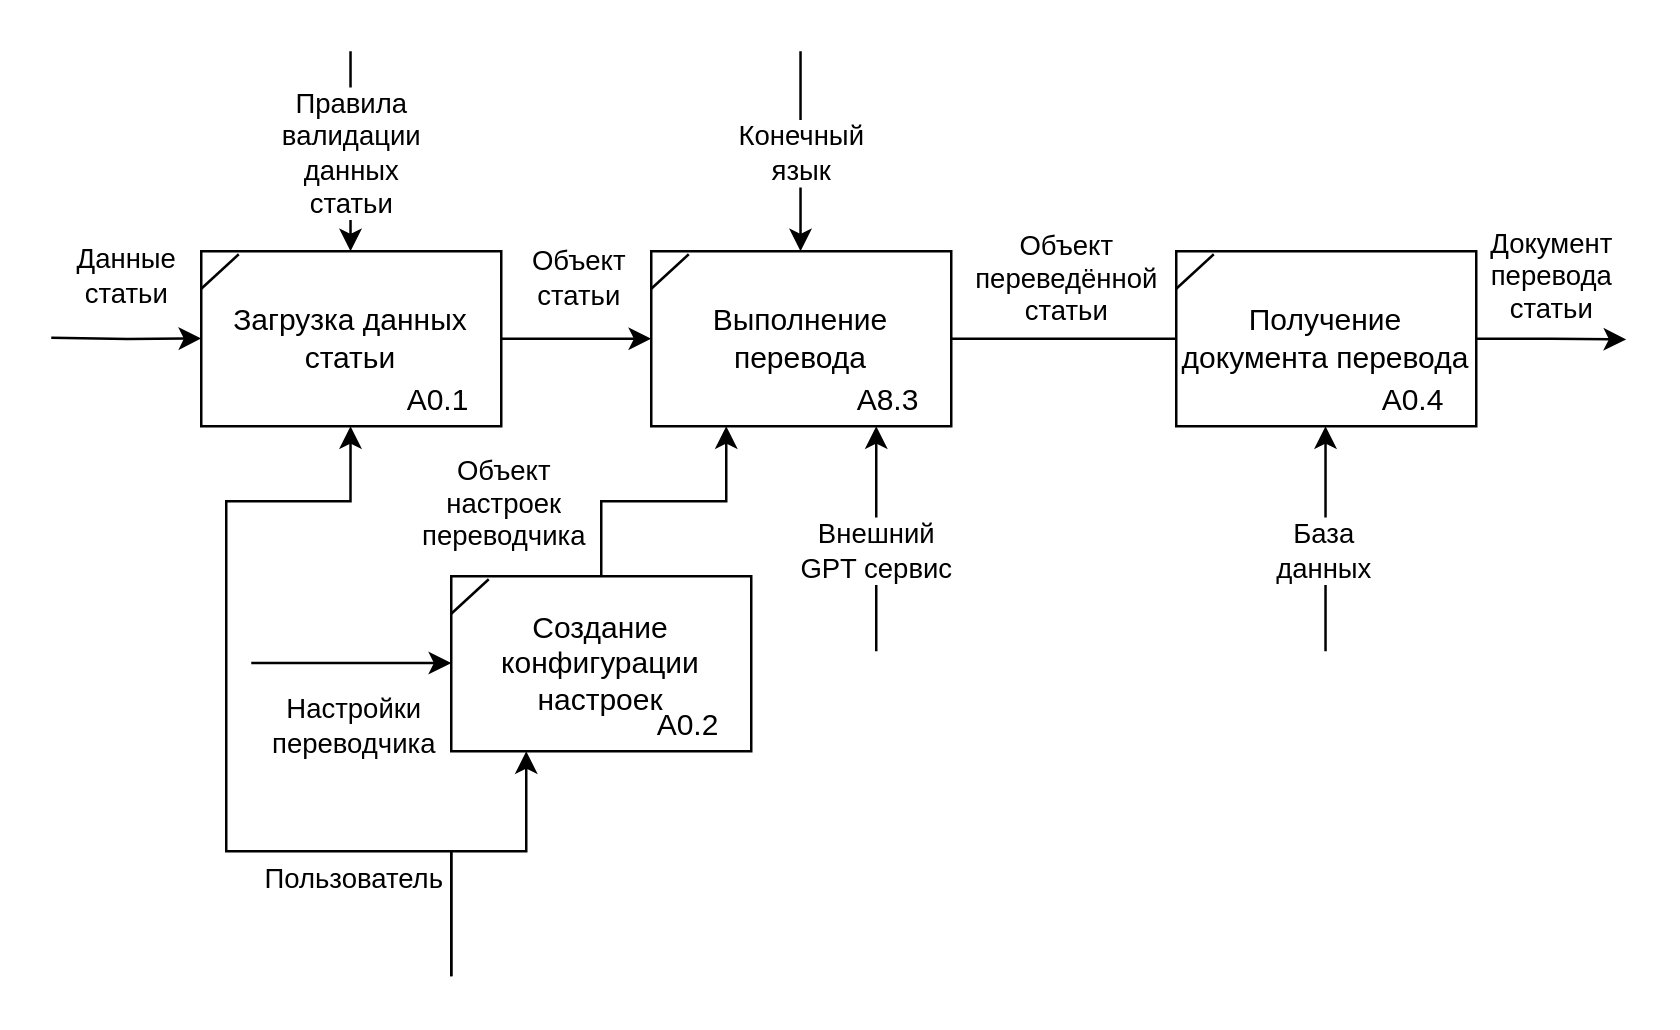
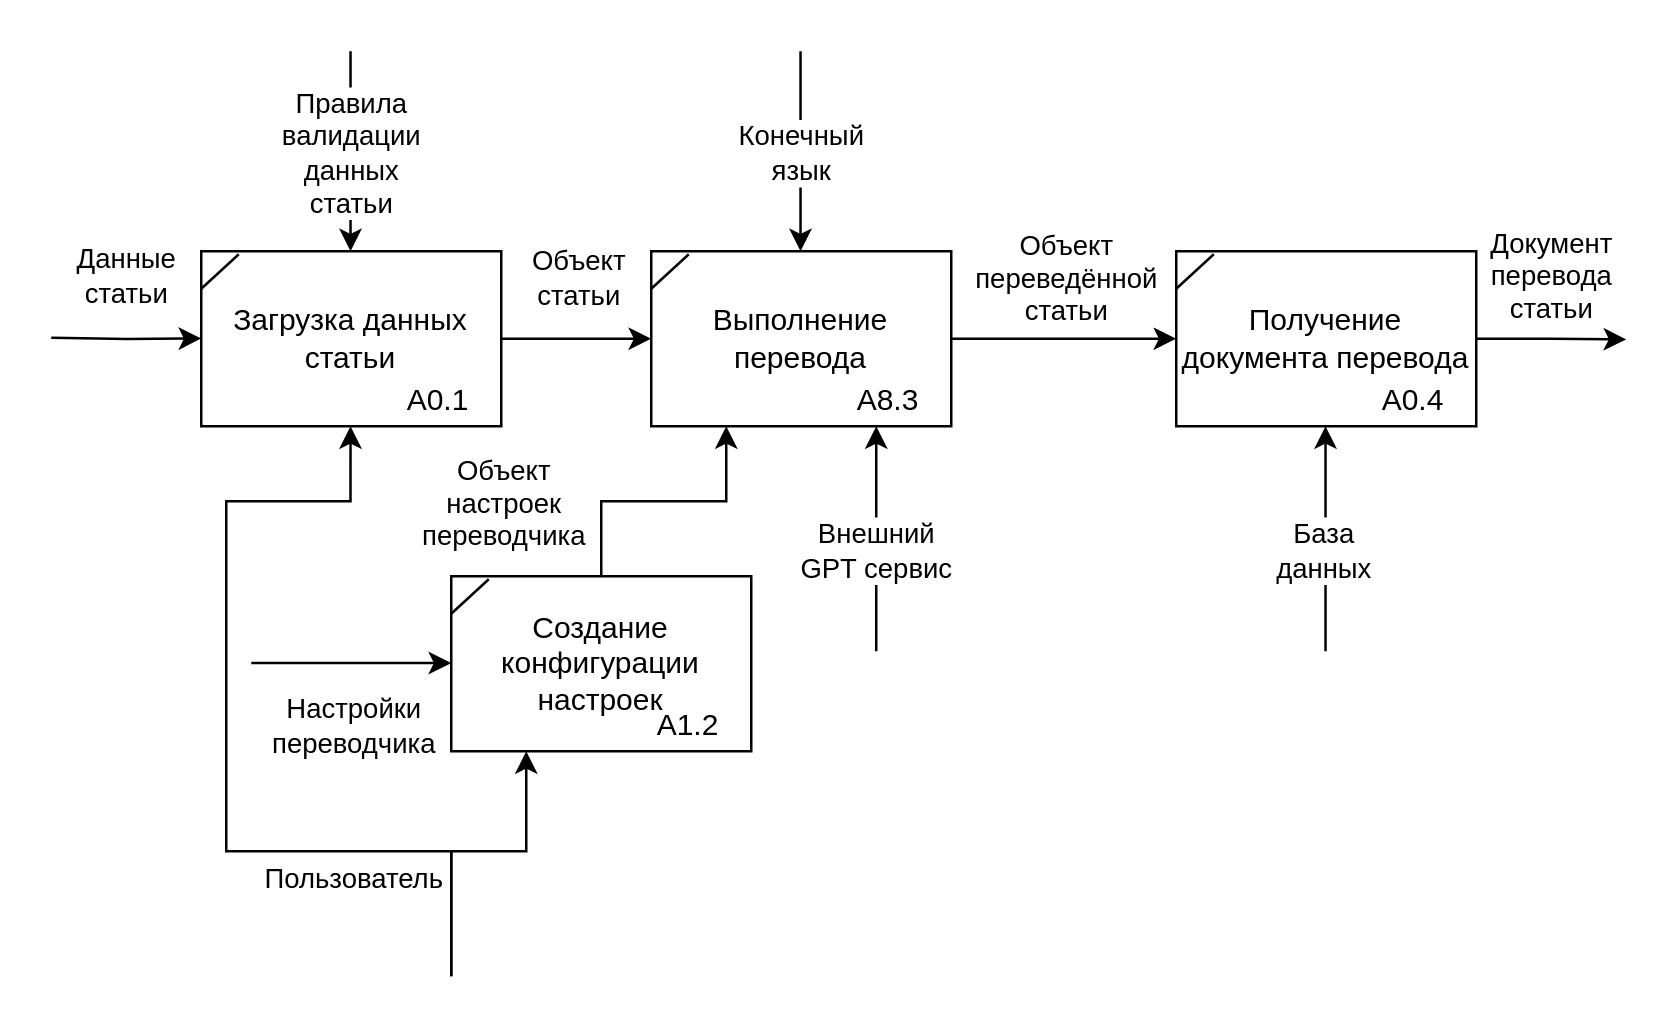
edge "Выполнение перевода" -- "Получение документа перевода": arrowhead none -> classic
node "A0.2": label "A0.2" -> "A1.2"
